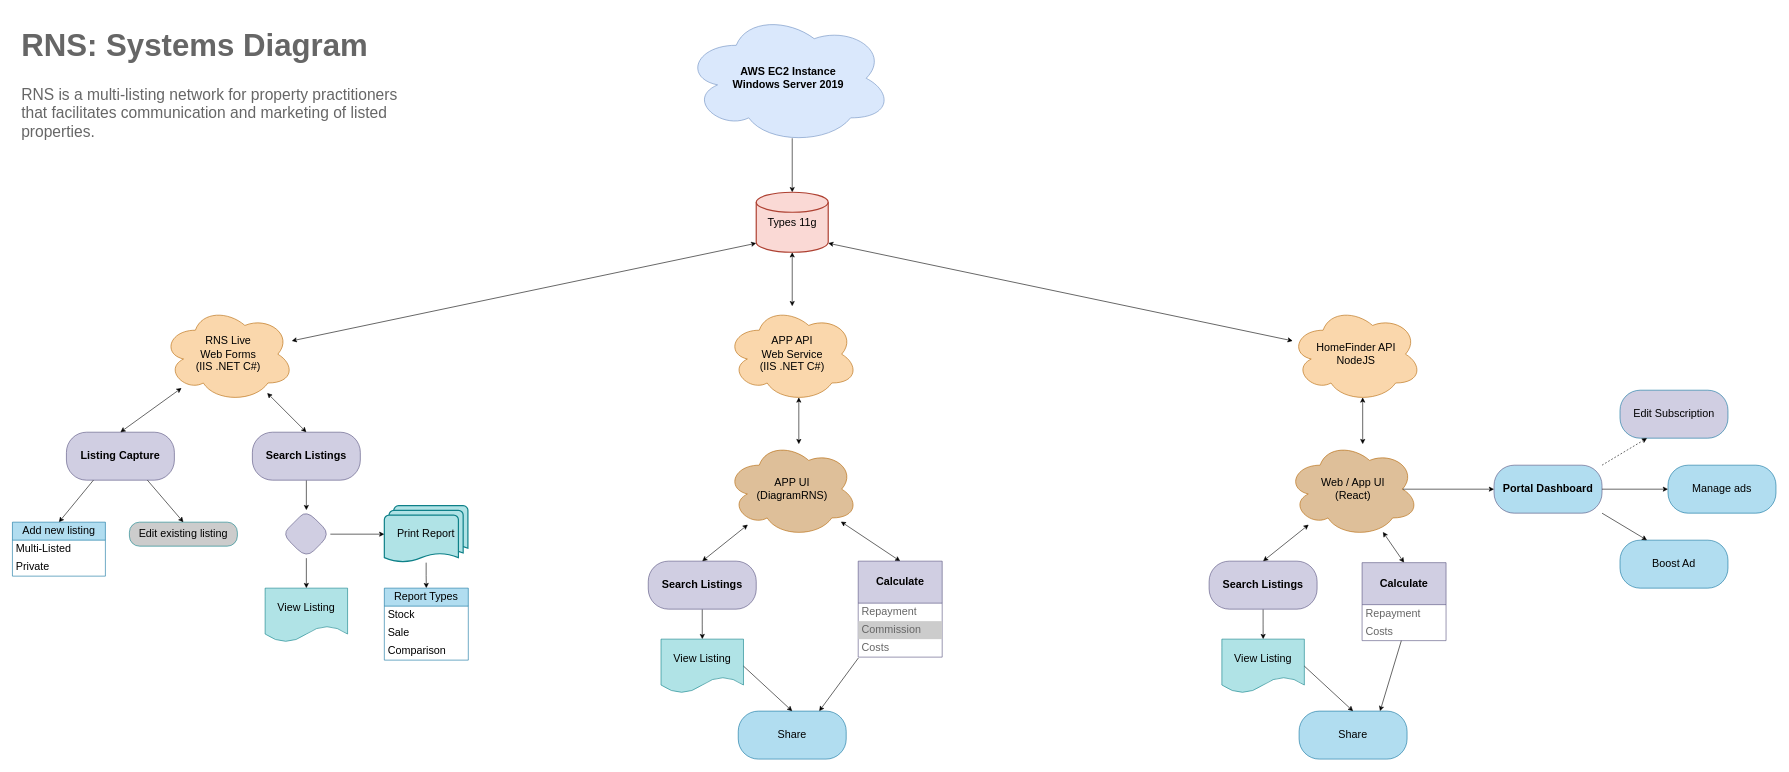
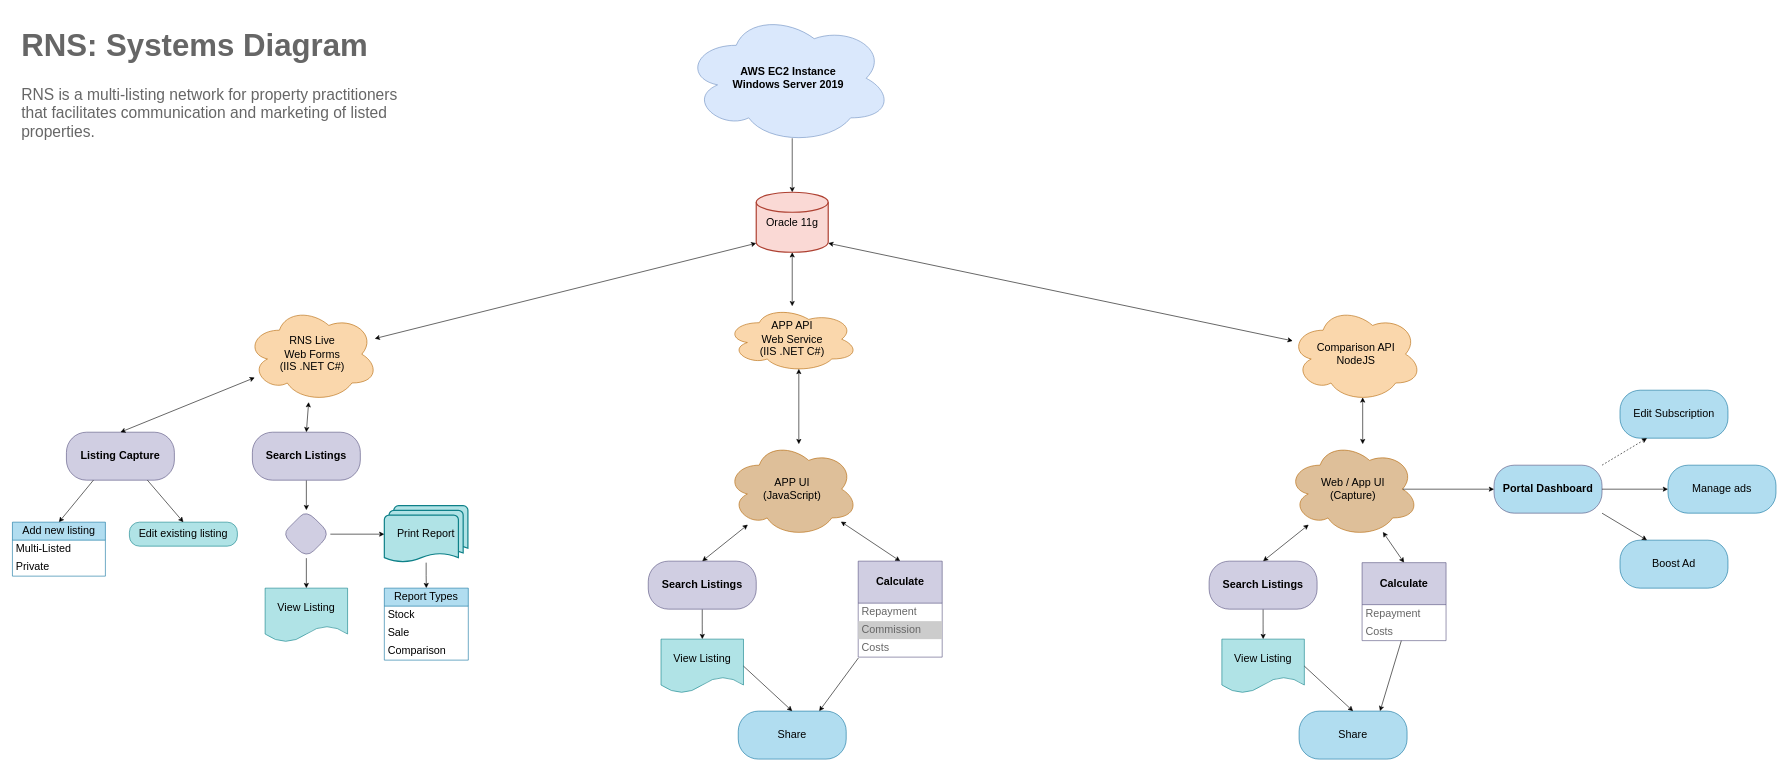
node "Types 11g": label "Types 11g" -> "Oracle 11g"
node "RNS Live Web Forms (IIS .NET C#)": moved (228, 354) -> (312, 354)
node "APP API Web Service (IIS .NET C#)": size 132x96 -> 132x66
node "HomeFinder API NodeJS": label "HomeFinder API NodeJS" -> "Comparison API NodeJS"
node "Edit Subscription": fillcolor #d0cee2 -> #b1ddf0
node "APP UI (DiagramRNS)": label "APP UI (DiagramRNS)" -> "APP UI (JavaScript)"
node "Web / App UI (React)": label "Web / App UI (React)" -> "Web / App UI (Capture)"
node "Edit existing listing": fillcolor #cccccc -> #b0e3e6
